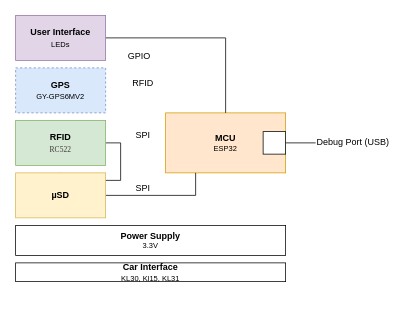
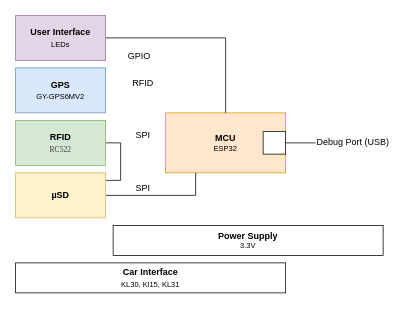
node "GPS GY-GPS6MV2": style dashed -> solid
node "Power Supply 3.3V": moved (150, 240) -> (248, 240)
node "Car Interface KL30, Kl15, KL31": size 270x19 -> 270x30
